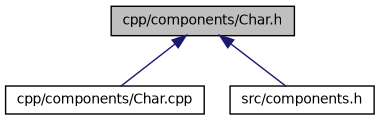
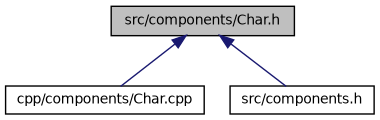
node "cpp/components/Char.h": label "cpp/components/Char.h" -> "src/components/Char.h"
